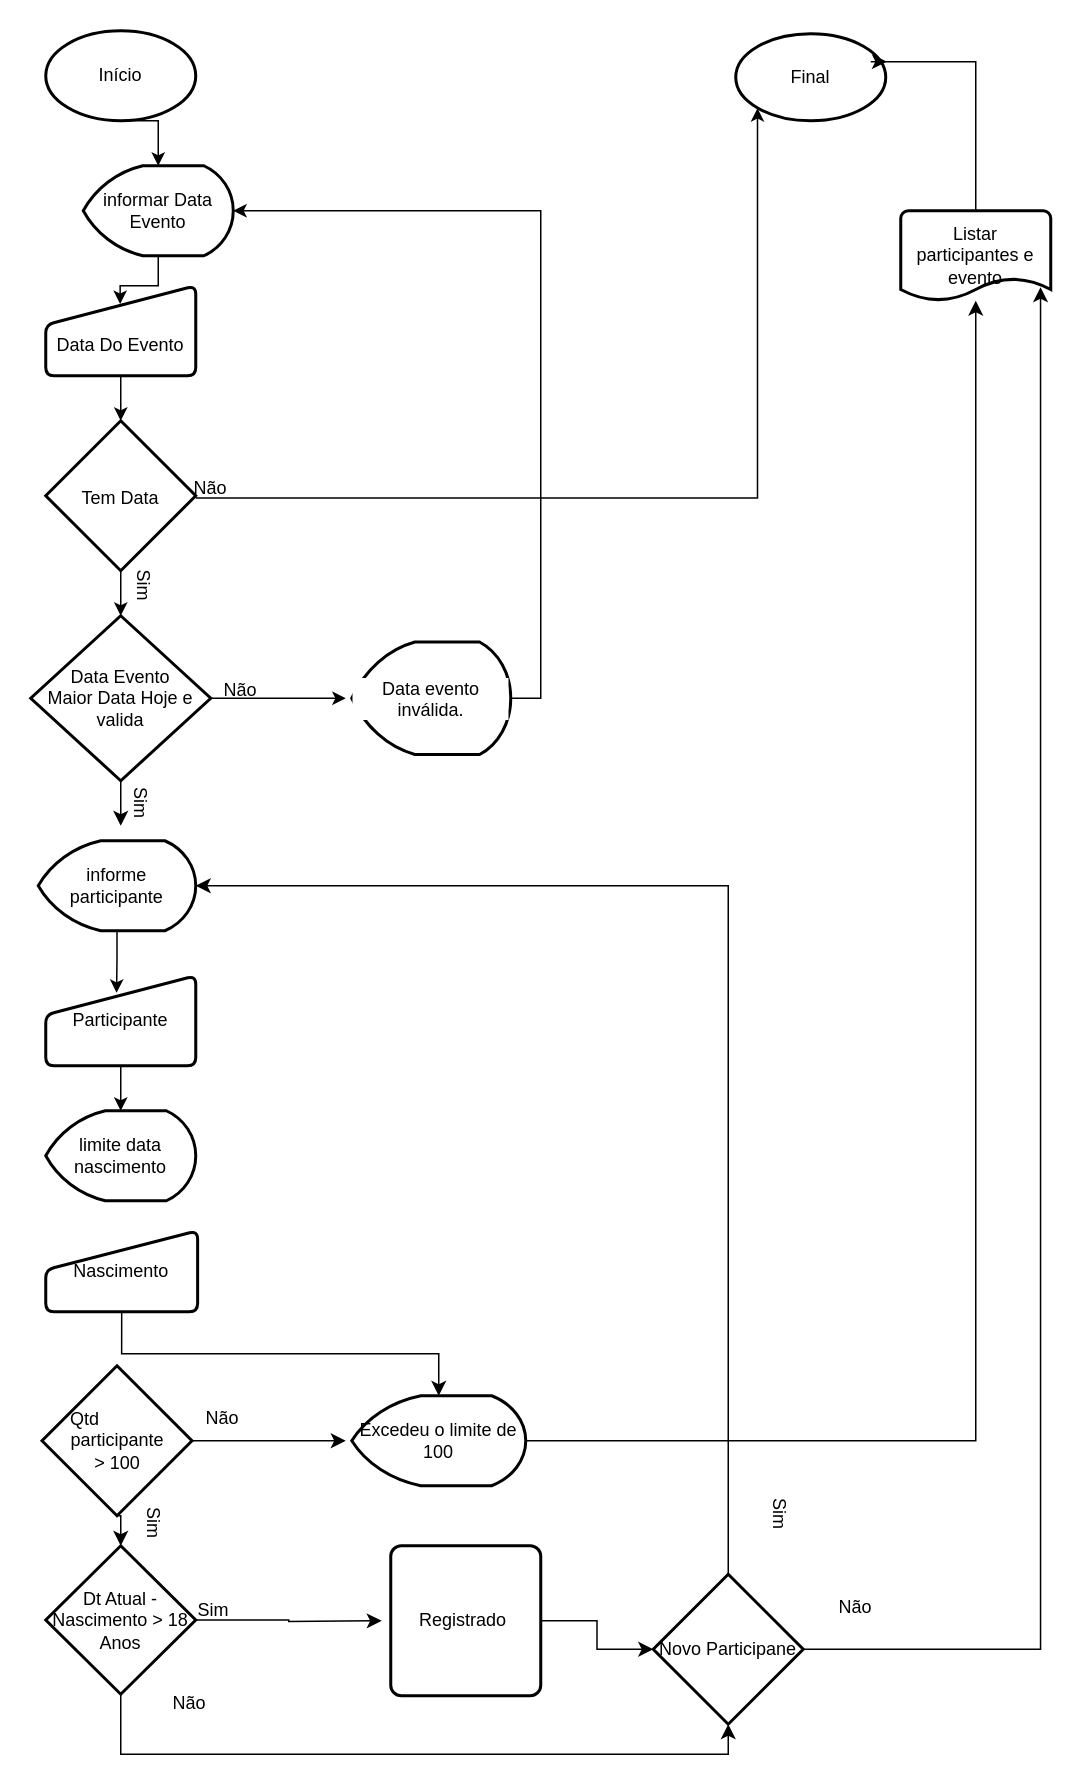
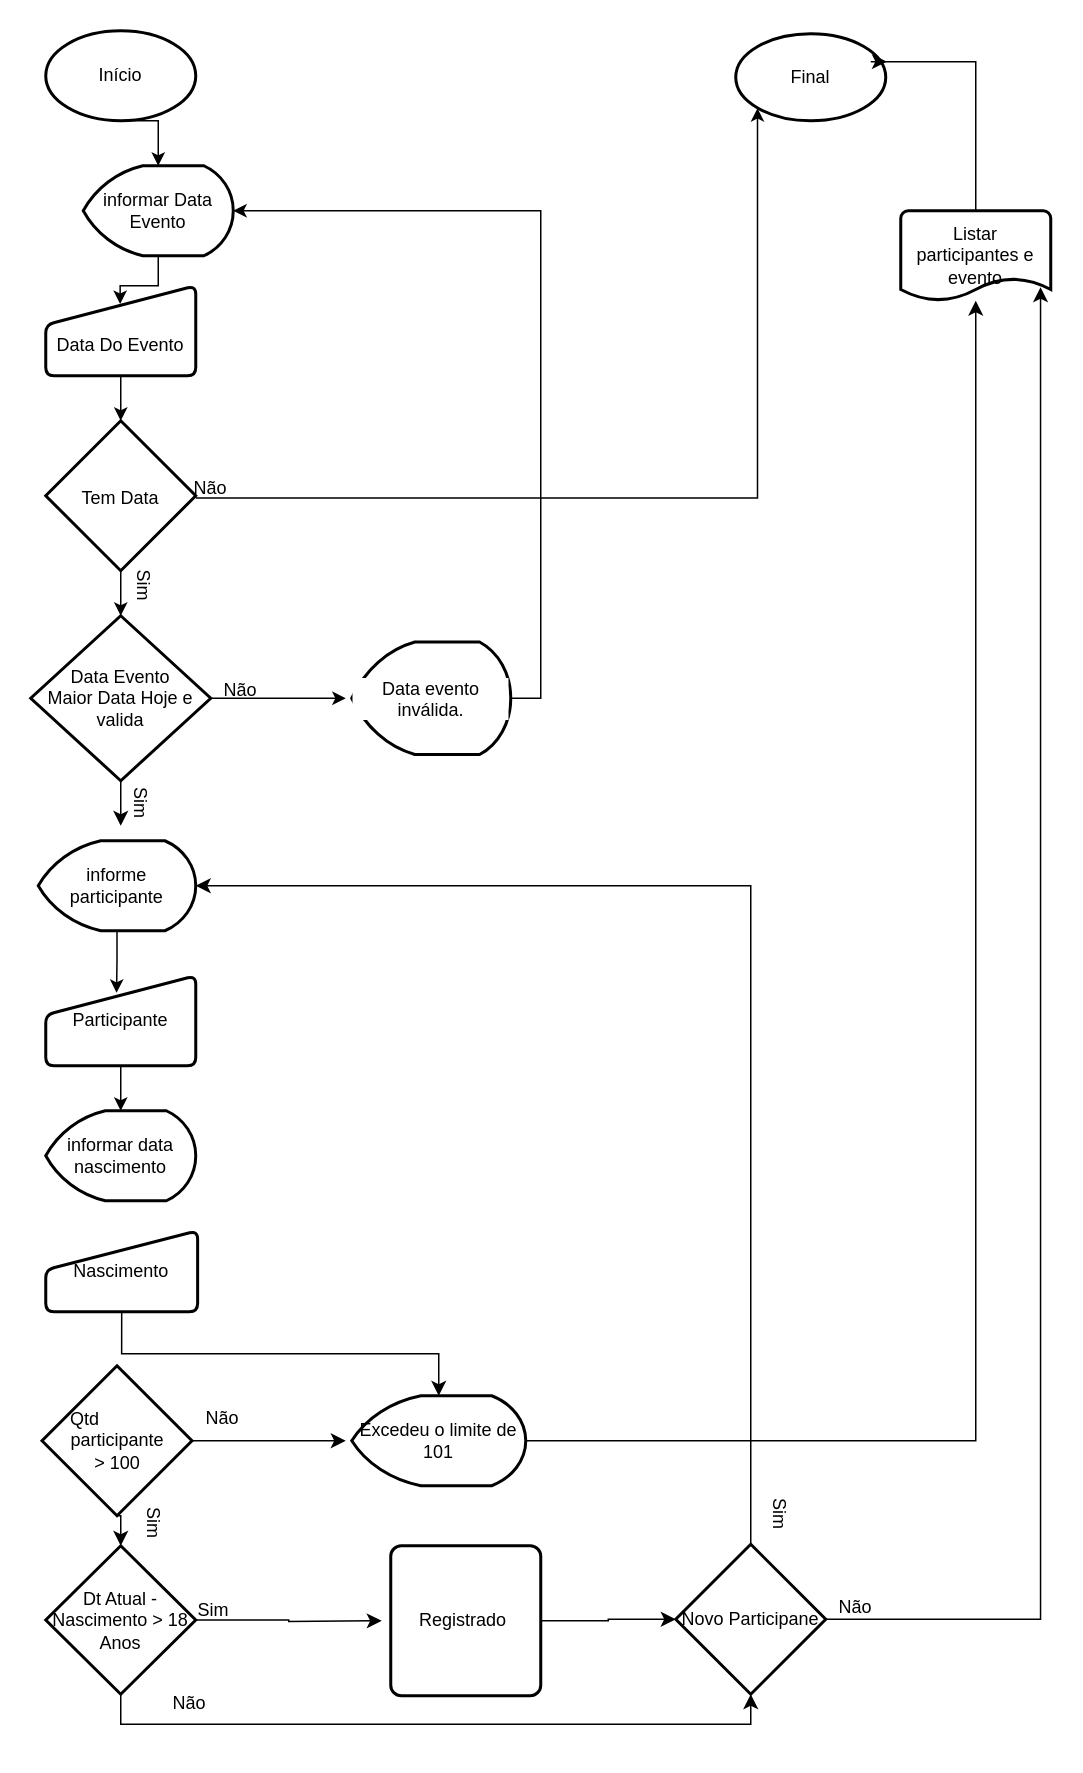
node "limite data nascimento": label "limite data nascimento" -> "informar data nascimento"
node "Excedeu o limite de 100": label "Excedeu o limite de 100" -> "Excedeu o limite de 101"
node "Novo Participane": moved (728, 1649) -> (751, 1619)
